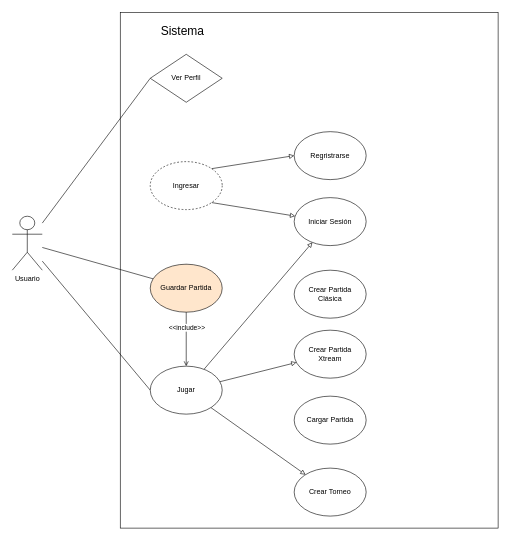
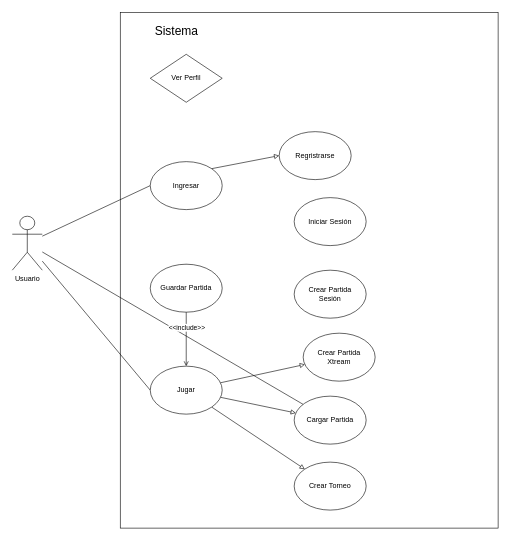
node "Sistema": moved (183, 30) -> (177, 30)
edge "Ver Perfil" -- "Usuario": now "Cargar Partida" -- "Usuario"
node "Regristrarse": moved (330, 156) -> (315, 156)
node "Ingresar": style dashed -> solid
edge "Ingresar" -> "Iniciar Sesión": removed
edge "Usuario" -- "Guardar Partida": now "Usuario" -- "Ingresar"
node "Guardar Partida": fillcolor #ffe6cc -> #ffffff
node "Crear Partida Clásica": label "Crear Partida Clásica" -> "Crear Partida Sesión"
edge "Jugar" -> "Iniciar Sesión": now "Jugar" -> "Cargar Partida"
node "Crear Partida Xtream": moved (330, 354) -> (339, 357)
node "Crear Torneo": moved (330, 492) -> (330, 486)
